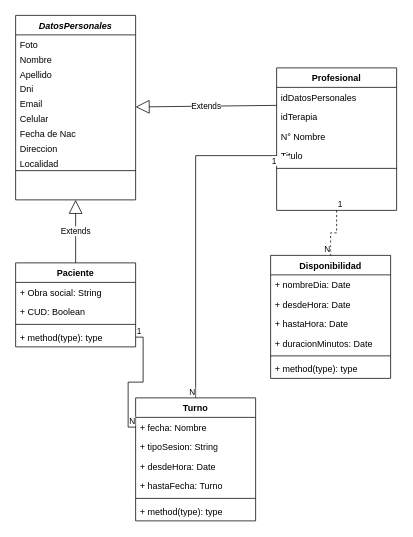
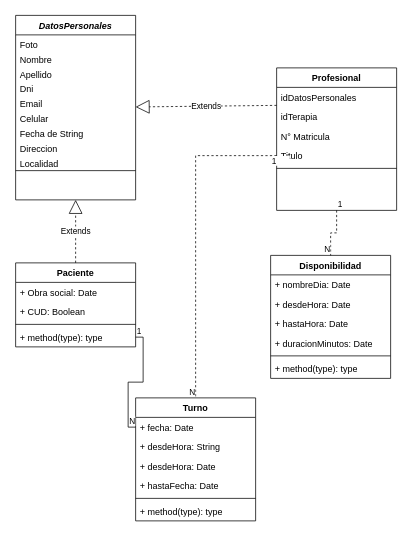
edge "idDatosPersonales" -> "DatosPersonales": style solid -> dashed
node "Fecha de Nac": label "Fecha de Nac" -> "Fecha de String"
node "N° Nombre": label "N° Nombre" -> "N° Matricula"
edge "Titulo" -- "Turno": style solid -> dashed
edge "Paciente" -> "DatosPersonales": style solid -> dashed
node "+ Obra social: String": label "+ Obra social: String" -> "+ Obra social: Date"
node "+ fecha: Nombre": label "+ fecha: Nombre" -> "+ fecha: Date"
node "+ tipoSesion: String": label "+ tipoSesion: String" -> "+ desdeHora: String"
node "+ hastaFecha: Turno": label "+ hastaFecha: Turno" -> "+ hastaFecha: Date"
